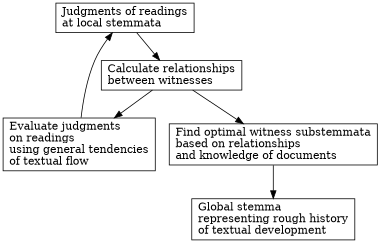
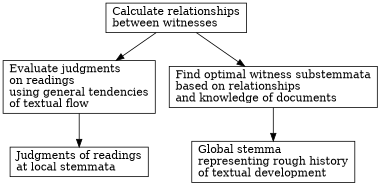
edge "Judgments of readings at local stemmata" -> "Calculate relationships between witnesses": removed
